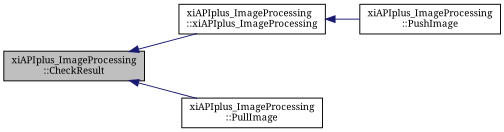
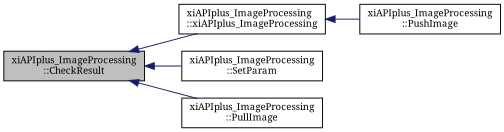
node "xiAPIplus_ImageProcessing ::SetParam": added
